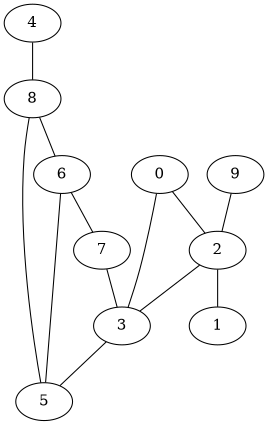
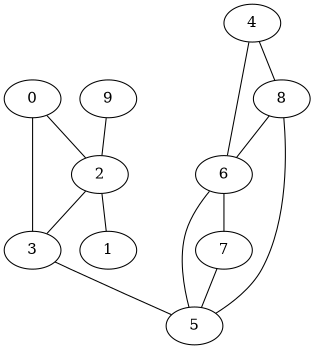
edge "4" -- "6": added
edge "7" -- "3": now "7" -- "5"
